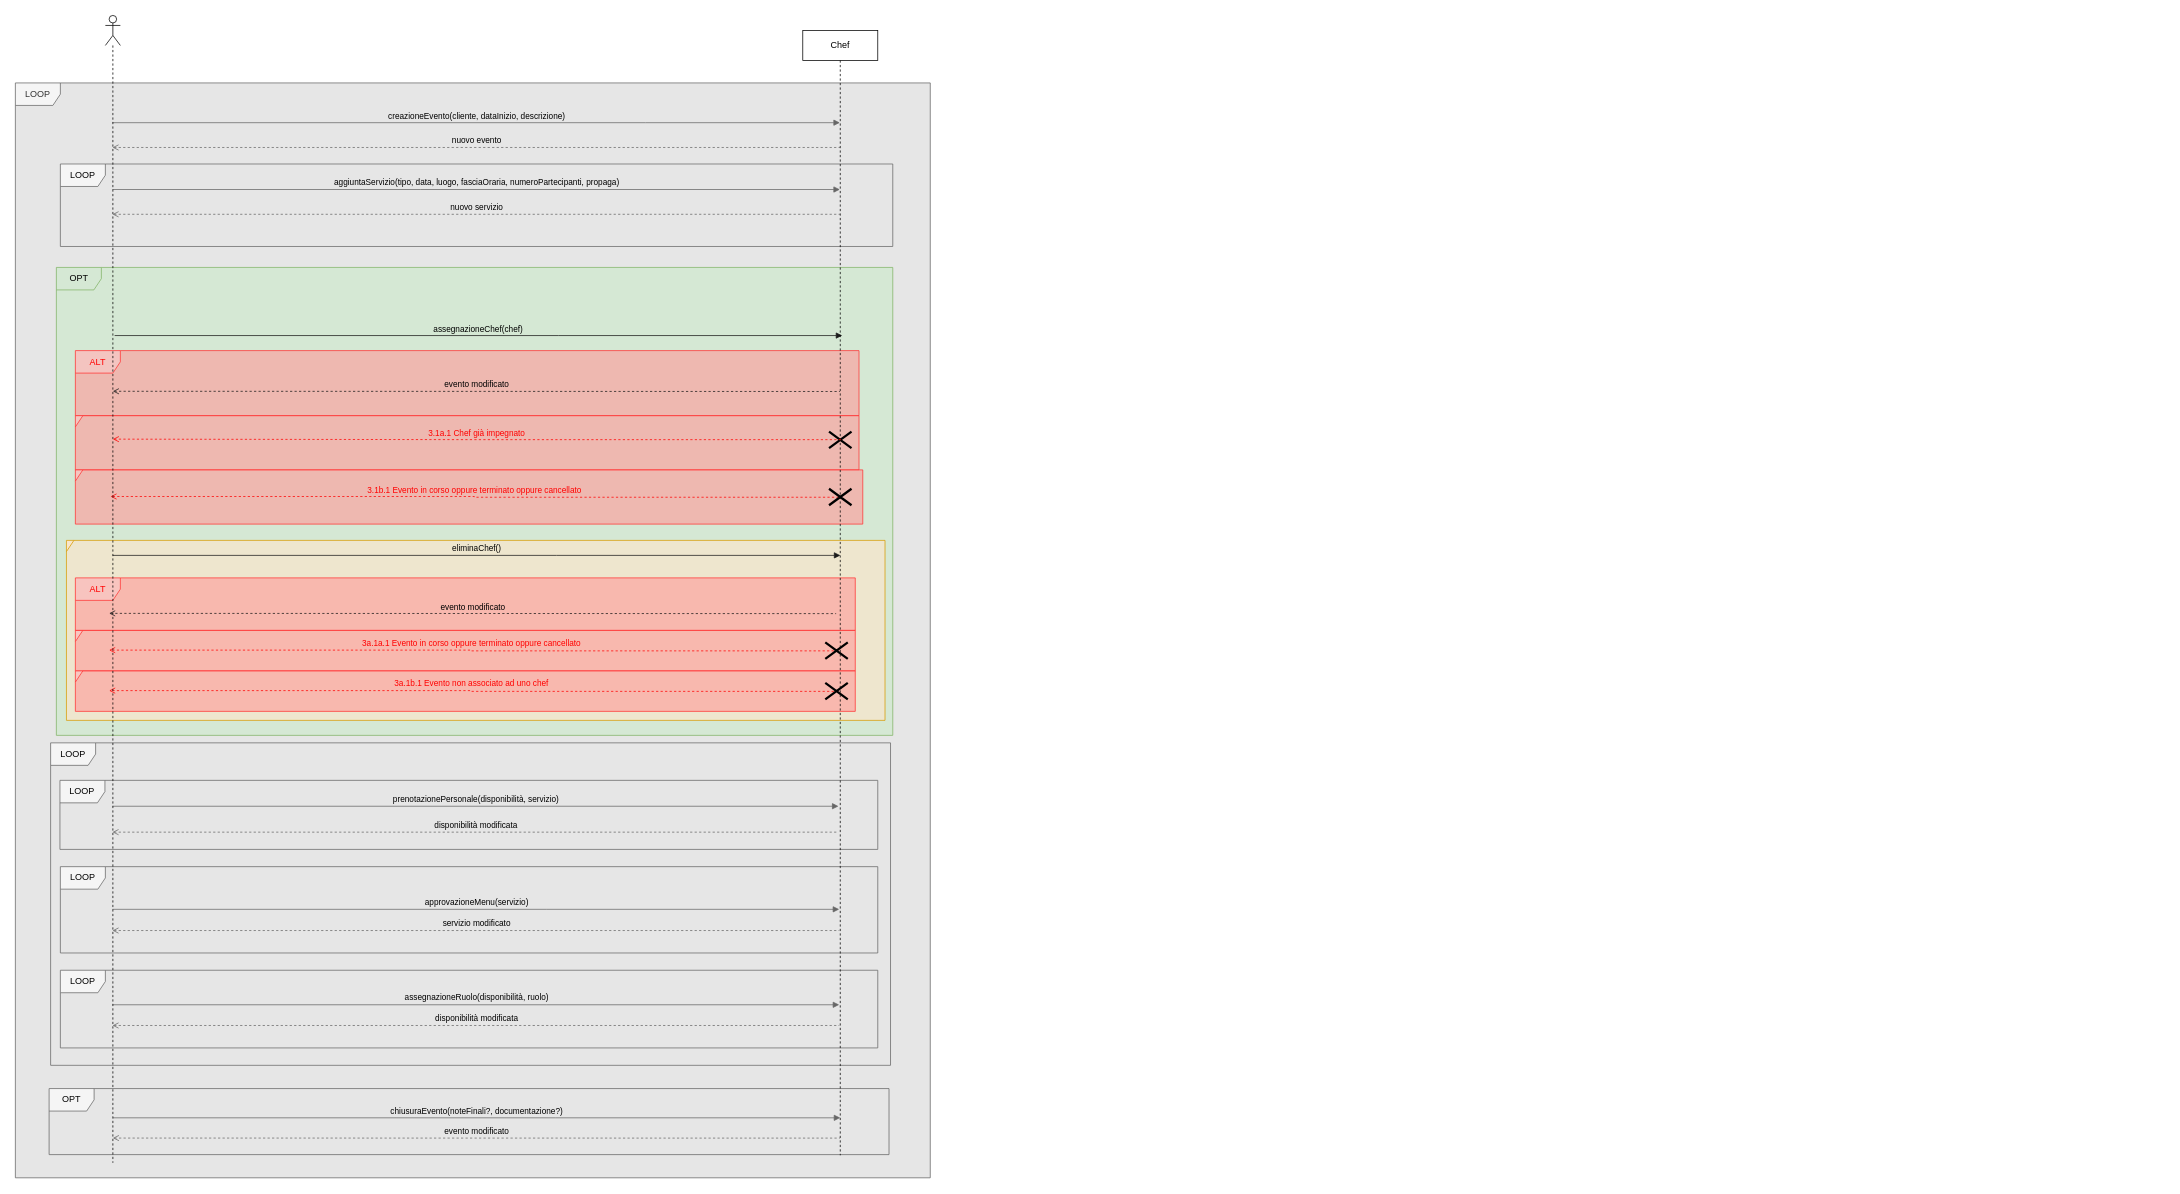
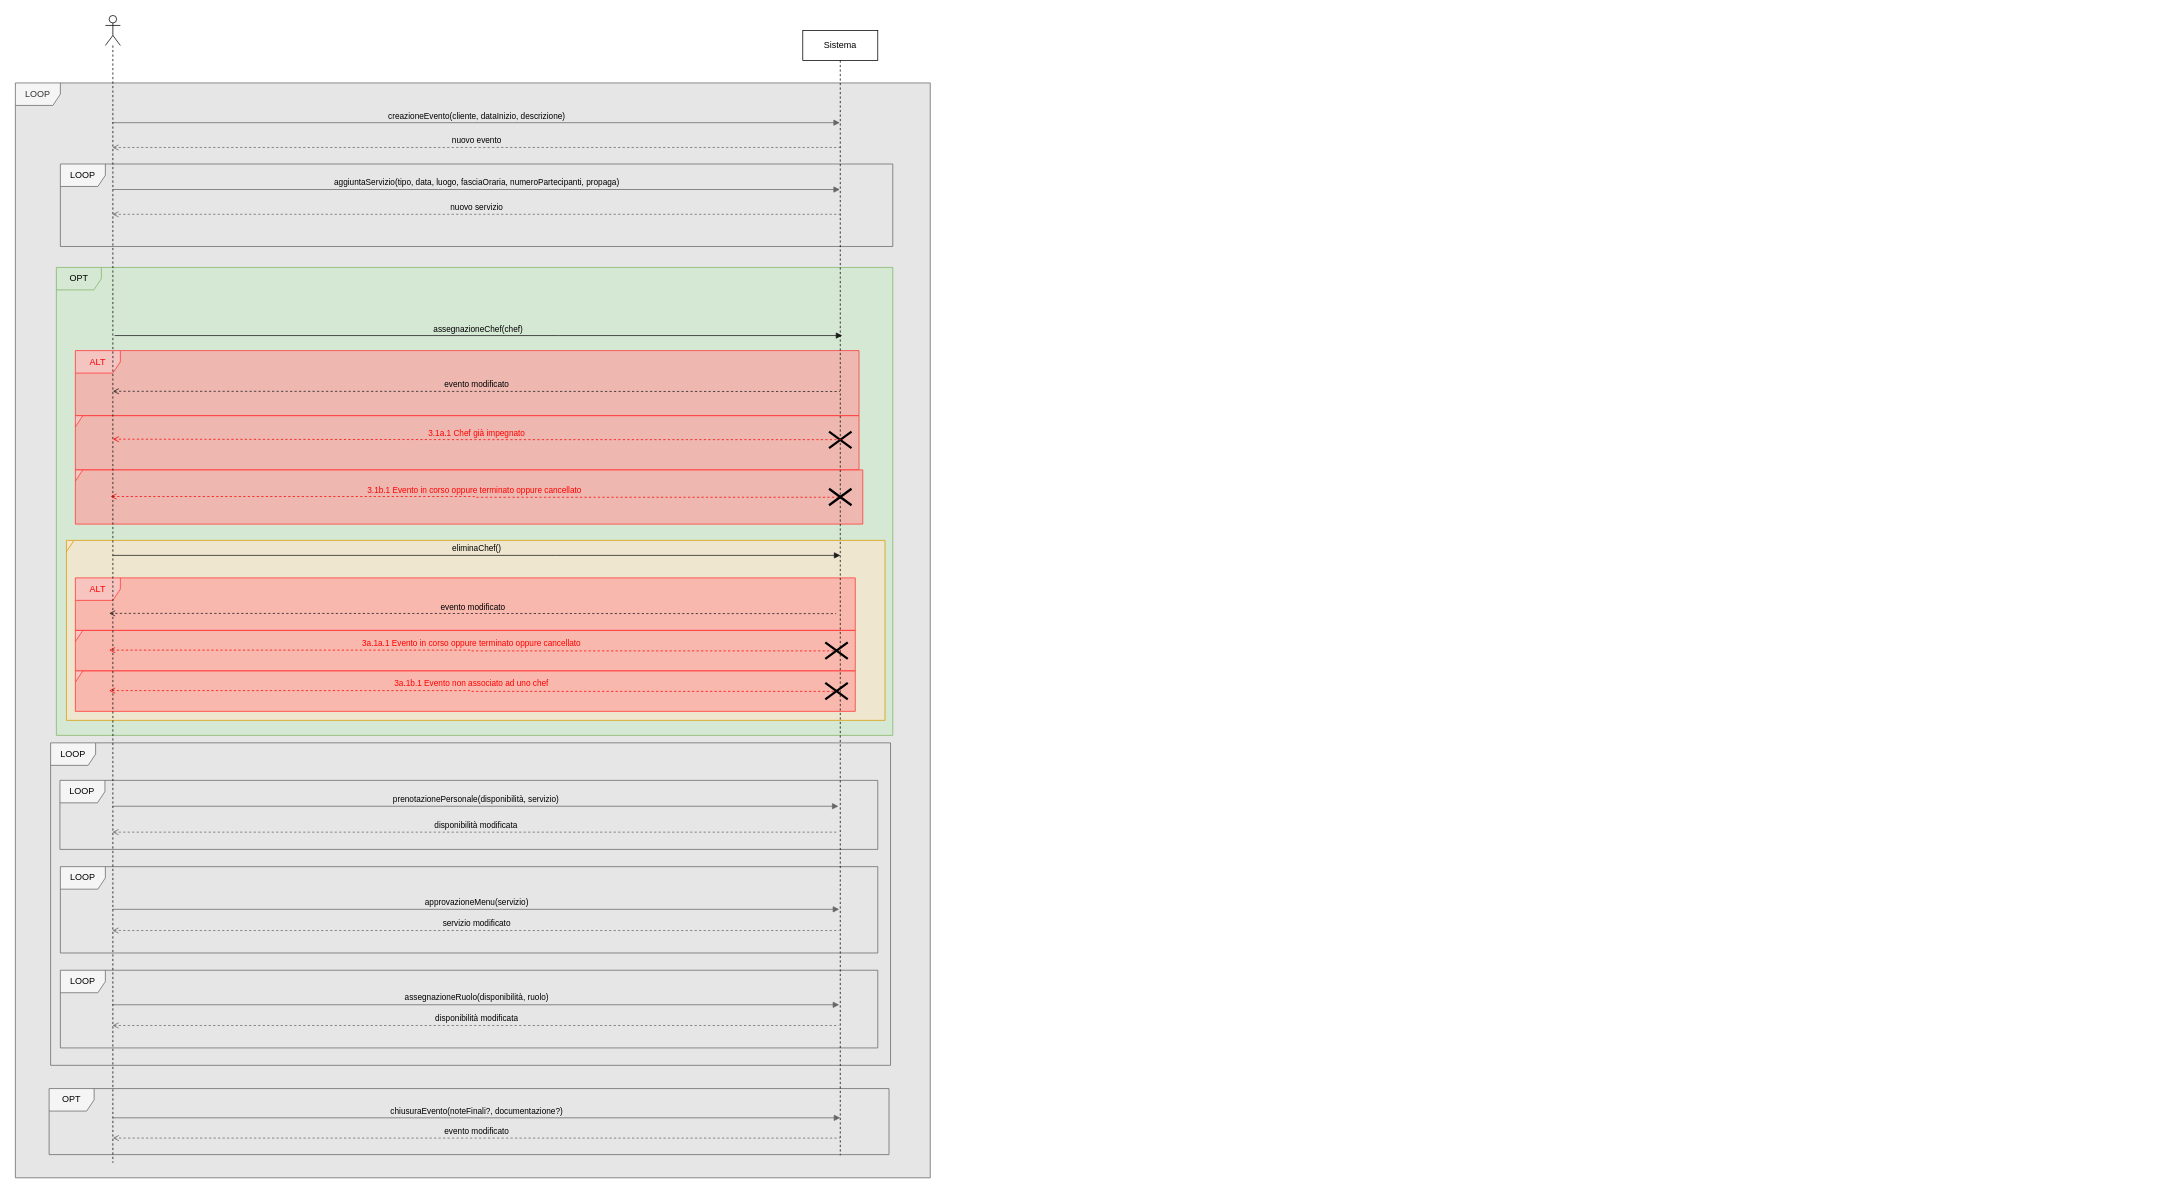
node "Chef": label "Chef" -> "Sistema"
